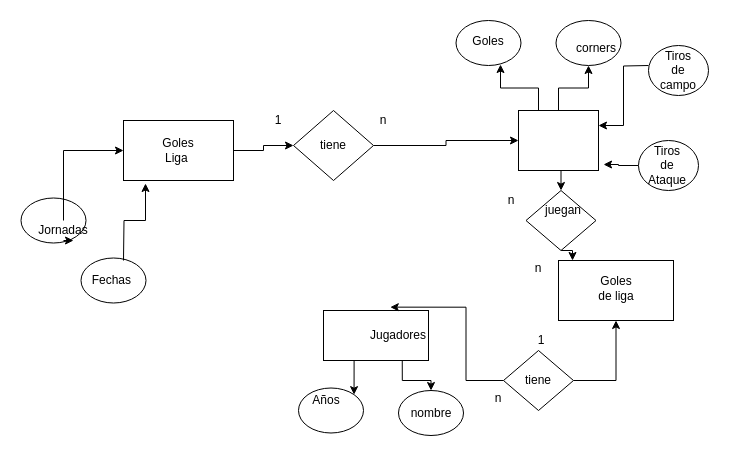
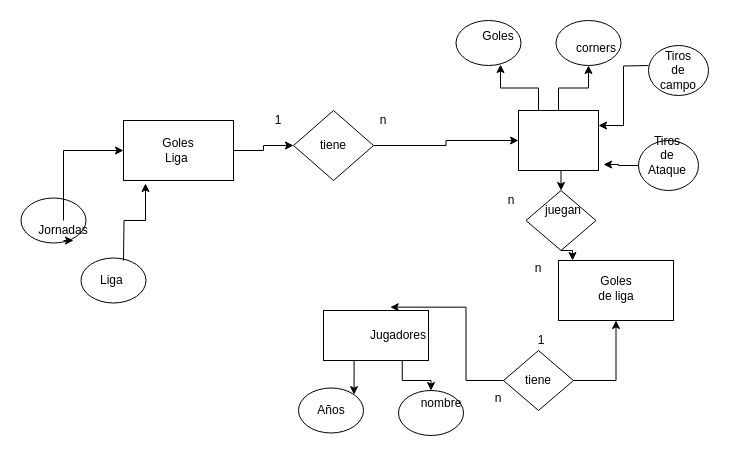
node "Goles": moved (489, 42) -> (499, 37)
node "Tiros de Ataque": moved (667, 166) -> (667, 156)
node "Fechas": label "Fechas" -> "Liga"
node "Años": moved (326, 401) -> (331, 411)
node "nombre": moved (431, 413) -> (441, 403)
